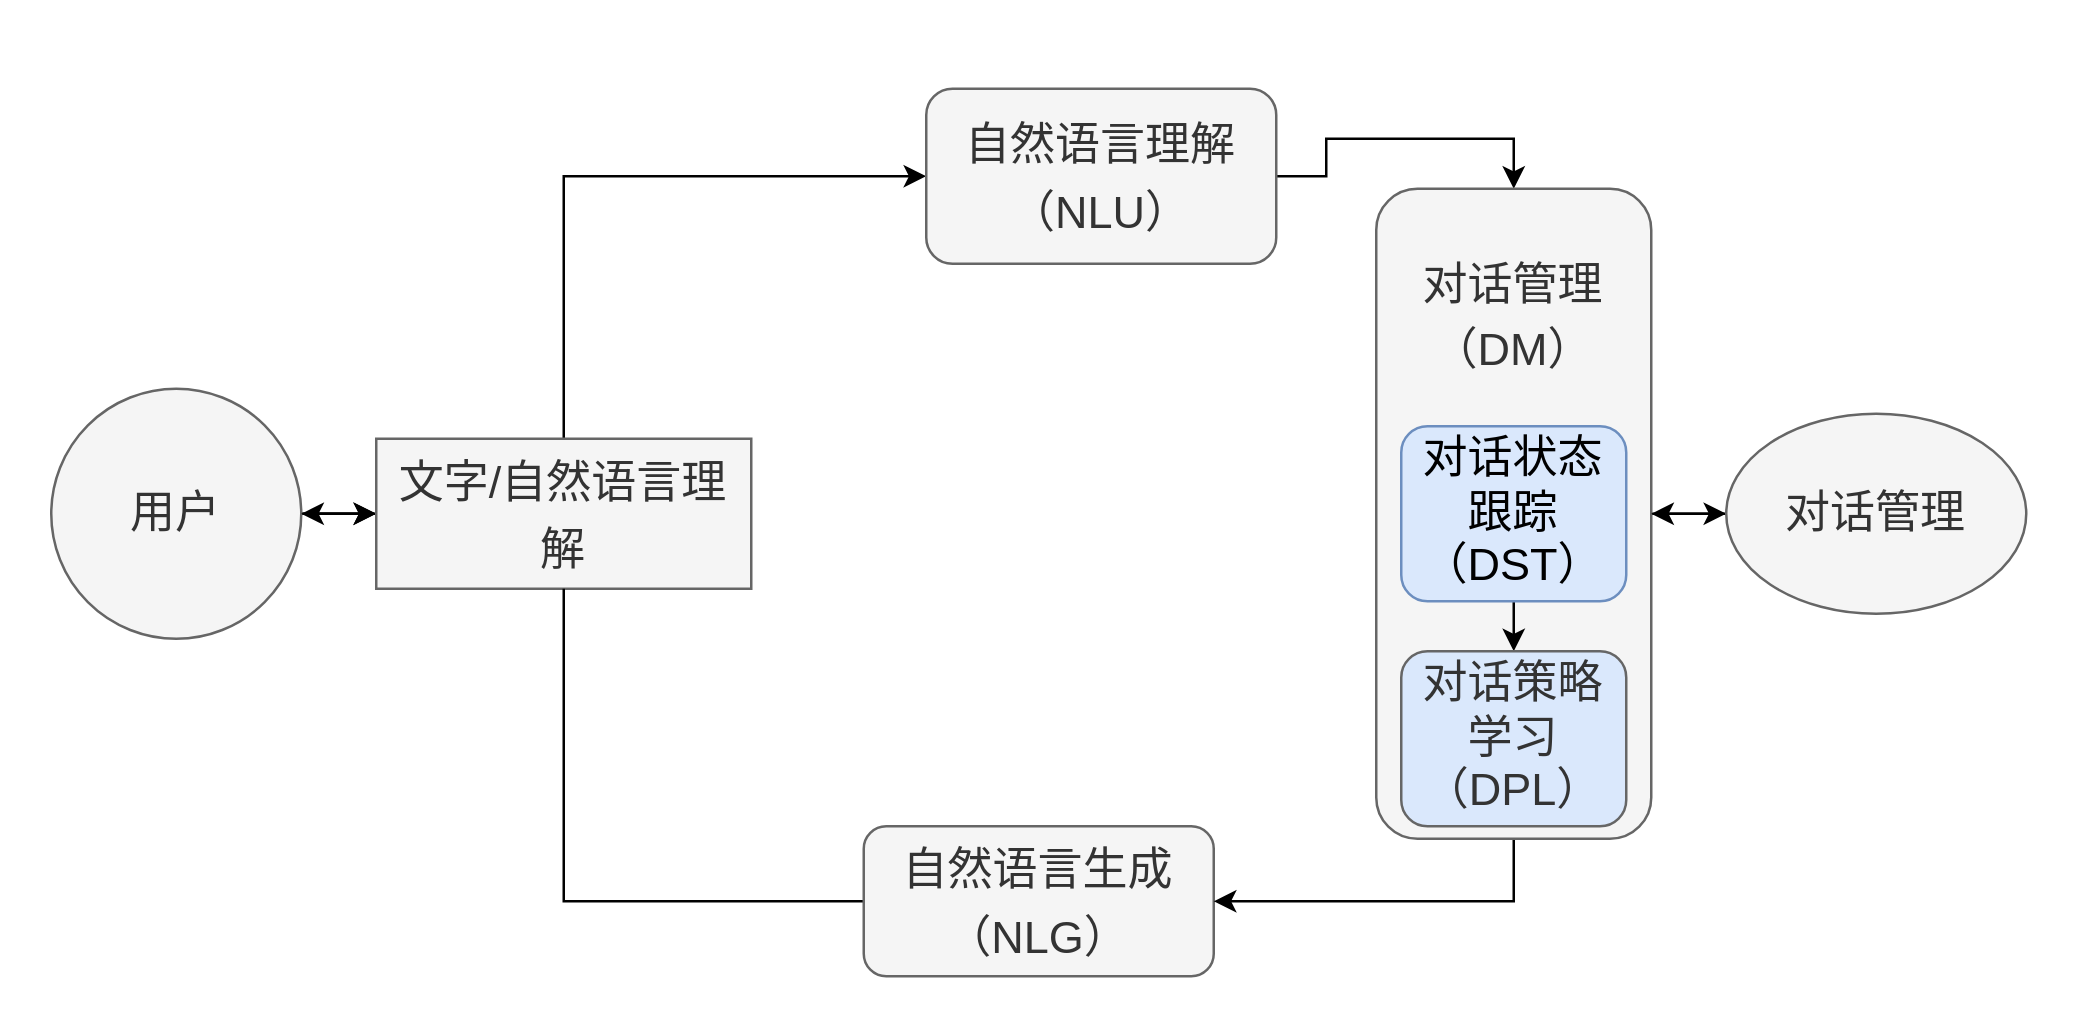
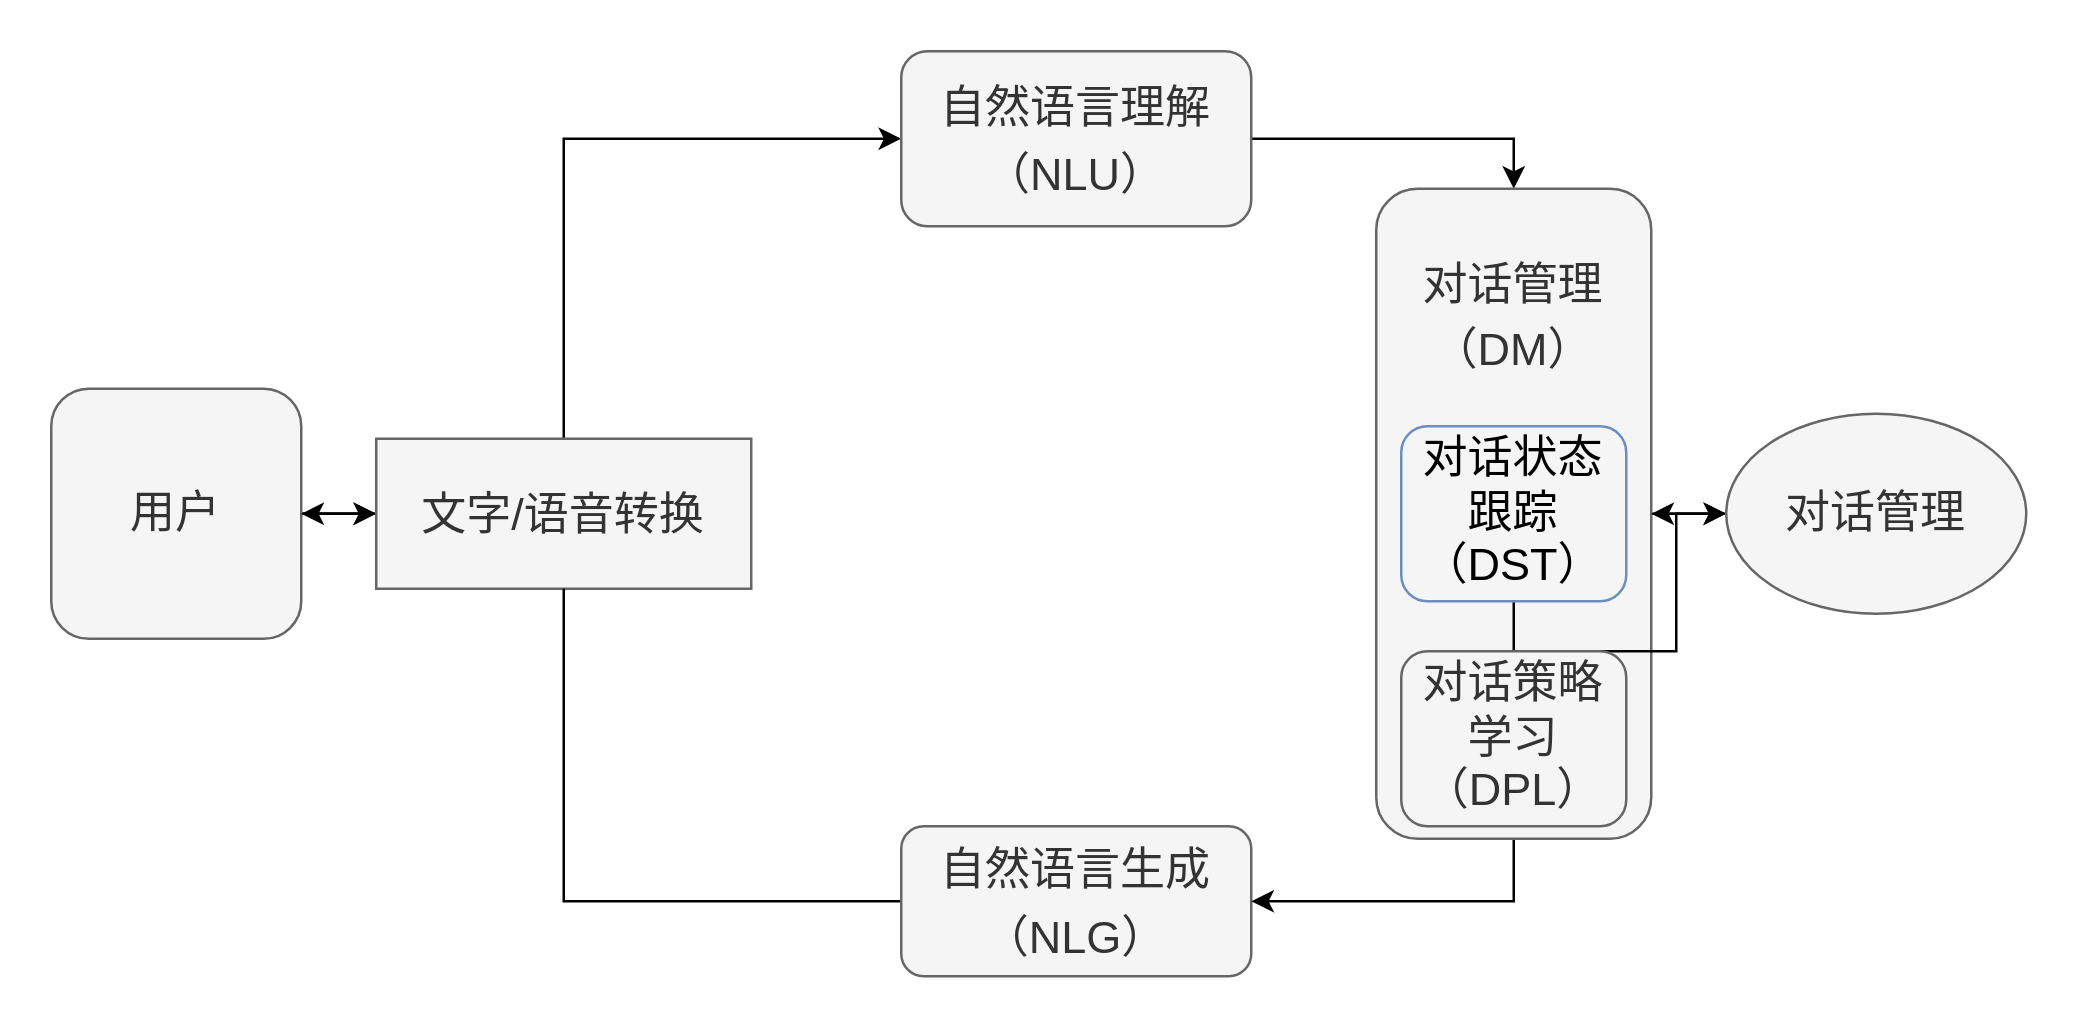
node "自然语言理解（NLU）": moved (1101, 176) -> (1076, 139)
node "用户": shape ellipse -> rounded rectangle
node "文字/自然语言理解": label "文字/自然语言理解" -> "文字/语音转换"
node "对话状态跟踪（DST）": fillcolor #dae8fc -> #f5f5f5
edge "对话状态跟踪（DST）" -> "对话策略学习（DPL）": now "对话状态跟踪（DST）" -> "对话管理"
node "对话策略学习（DPL）": fillcolor #dae8fc -> #f5f5f5
node "自然语言生成 （NLG）": moved (1039, 901) -> (1076, 901)
